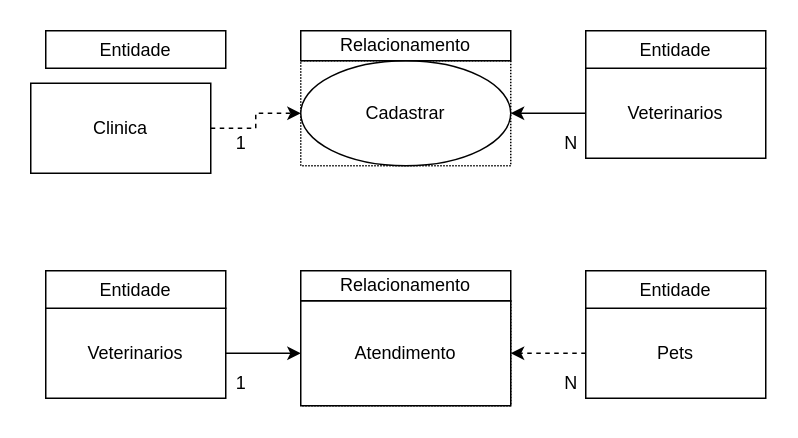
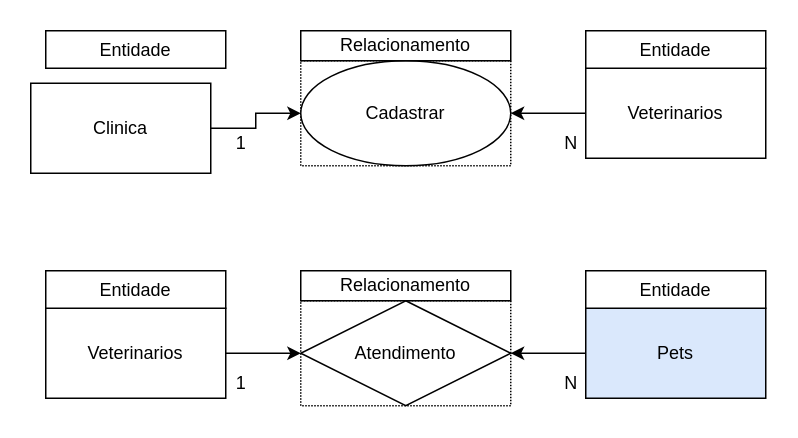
edge "Clinica" -> "Cadastrar": style dashed -> solid
node "Atendimento": shape rectangle -> diamond
edge "Pets" -> "Atendimento": style dashed -> solid
node "Pets": fillcolor #ffffff -> #dae8fc
